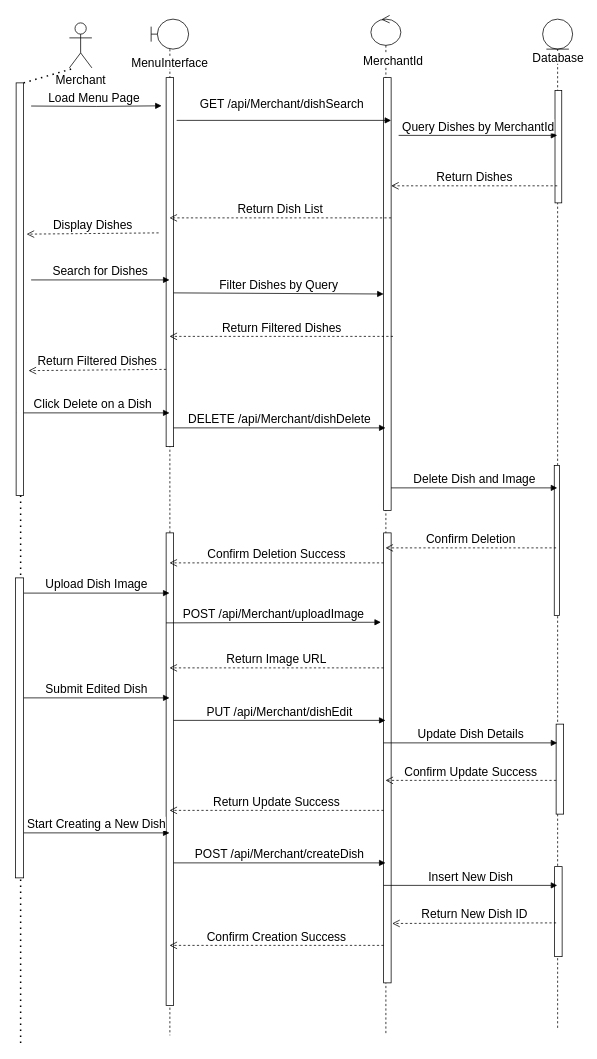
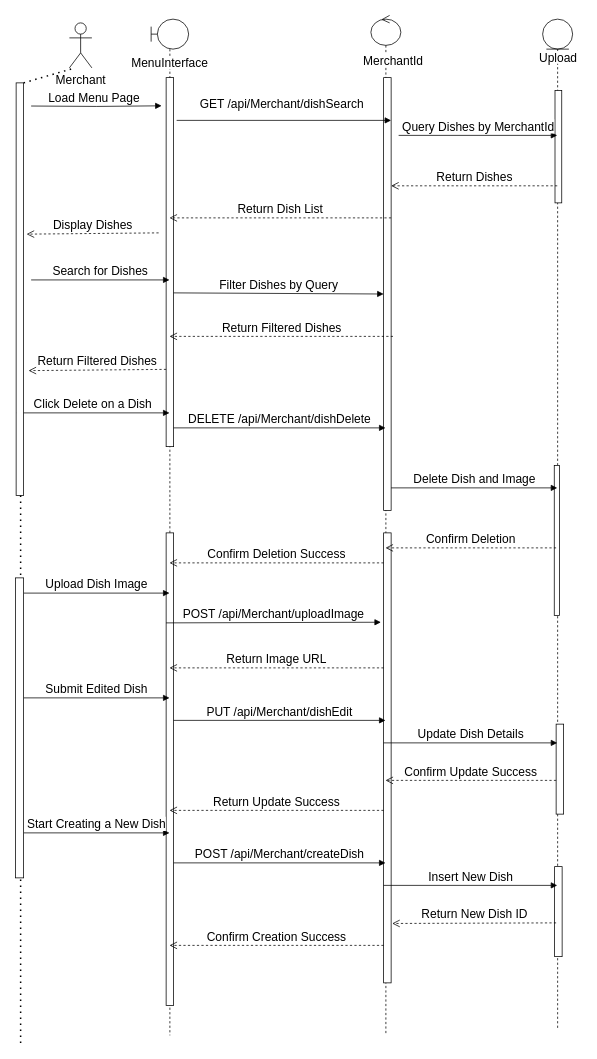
node "Database": label "Database" -> "Upload"
